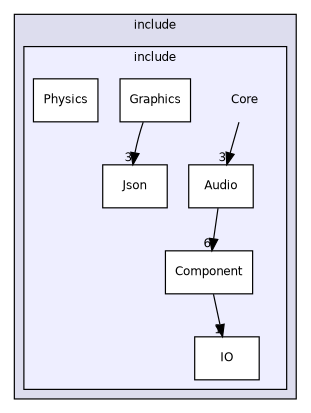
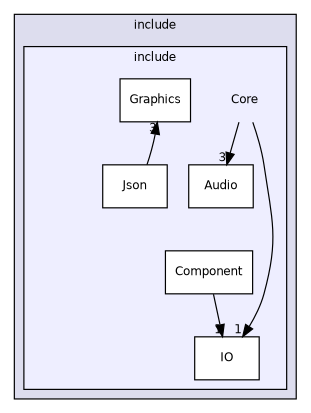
node "Physics": removed
edge "Graphics" -> "Json": reversed
edge "Audio" -> "Component": removed
edge "Core" -> "IO": added
